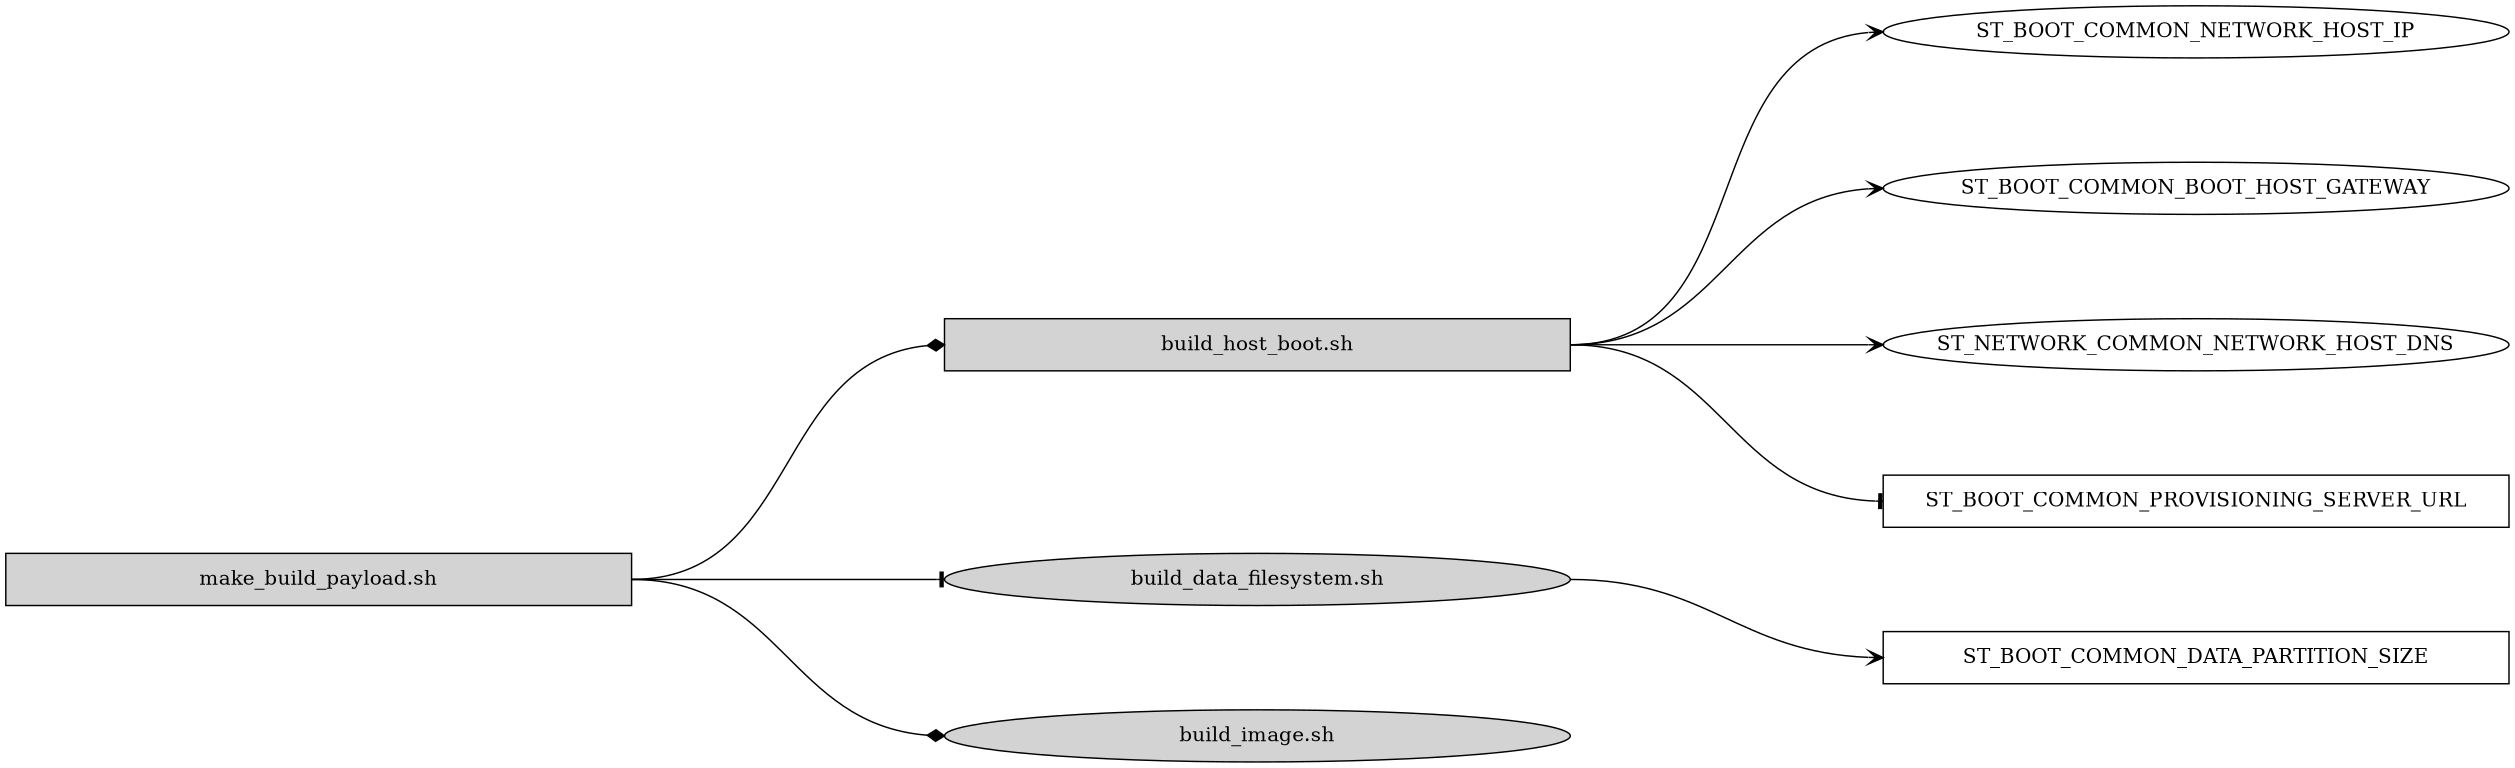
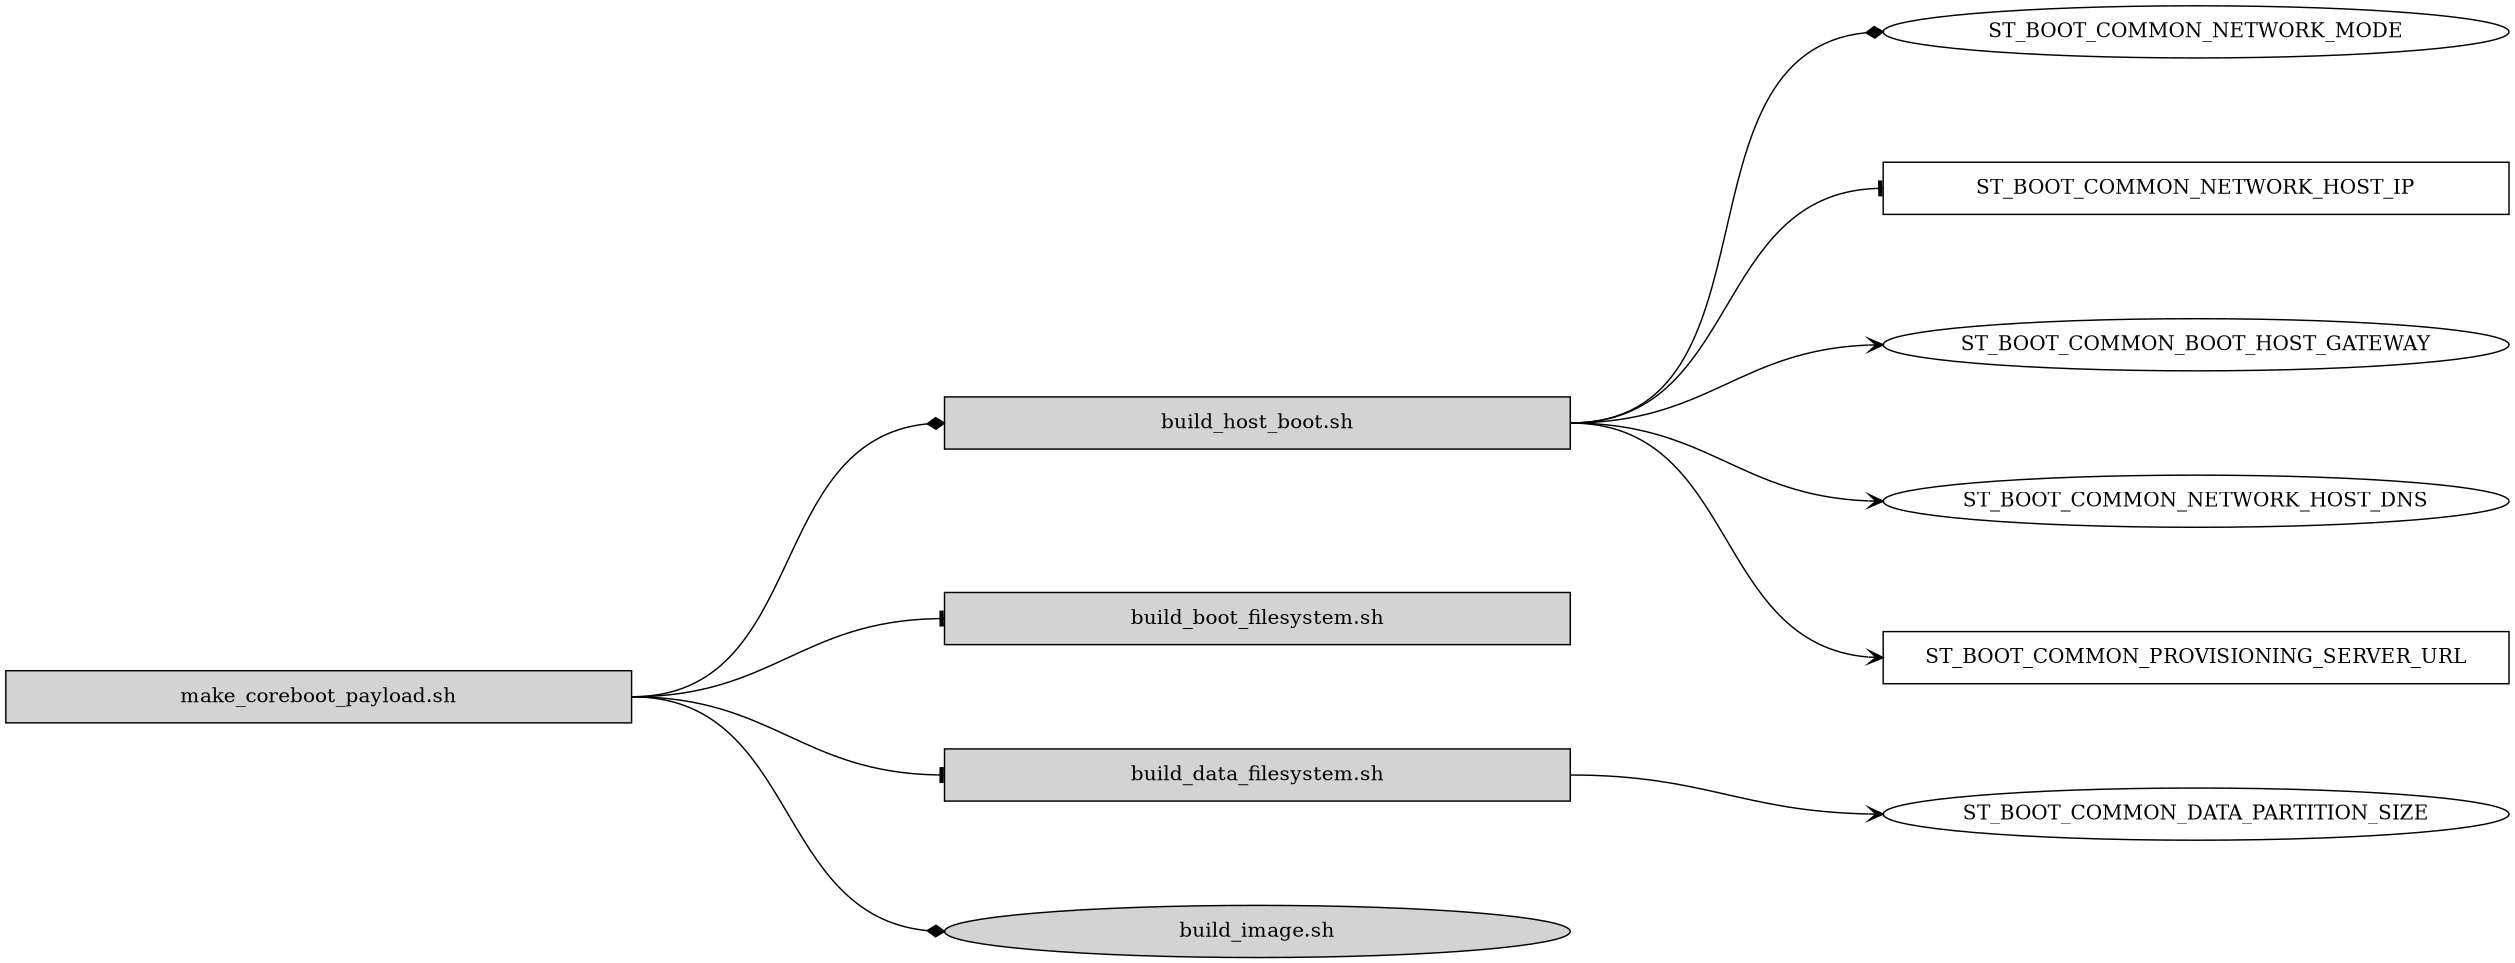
node "ST_BOOT_COMMON_NETWORK_HOST_IP": shape ellipse -> box
node "ST_BOOT_COMMON_NETWORK_MODE": added
edge "build_host_boot.sh" -> "ST_BOOT_COMMON_NETWORK_HOST_IP": arrowhead vee -> tee
node "ST_NETWORK_COMMON_NETWORK_HOST_DNS": label "ST_NETWORK_COMMON_NETWORK_HOST_DNS" -> "ST_BOOT_COMMON_NETWORK_HOST_DNS"
edge "build_host_boot.sh" -> "ST_BOOT_COMMON_PROVISIONING_SERVER_URL": arrowhead tee -> vee
node "make_build_payload.sh": label "make_build_payload.sh" -> "make_coreboot_payload.sh"
node "build_data_filesystem.sh": shape ellipse -> box
node "build_boot_filesystem.sh": added
node "ST_BOOT_COMMON_DATA_PARTITION_SIZE": shape box -> ellipse
